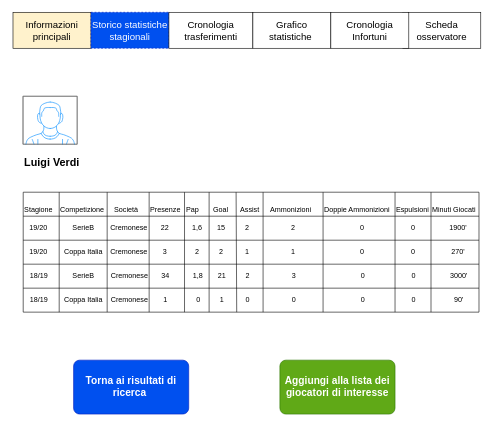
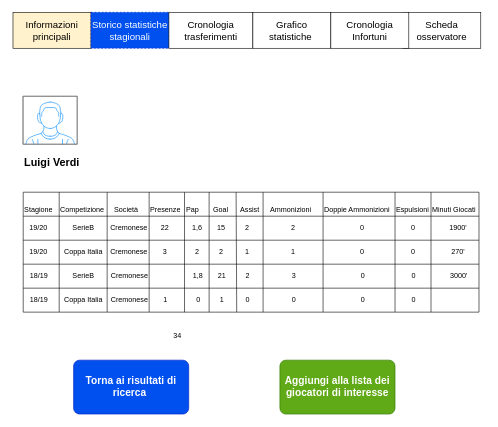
node "34": moved (165, 276) -> (177, 336)
node "90'": removed
